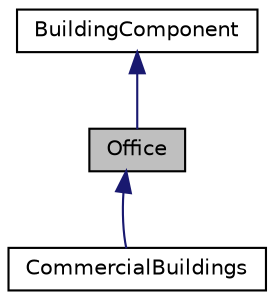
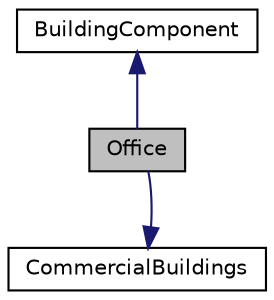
edge "CommercialBuildings" -> "Office": reversed
